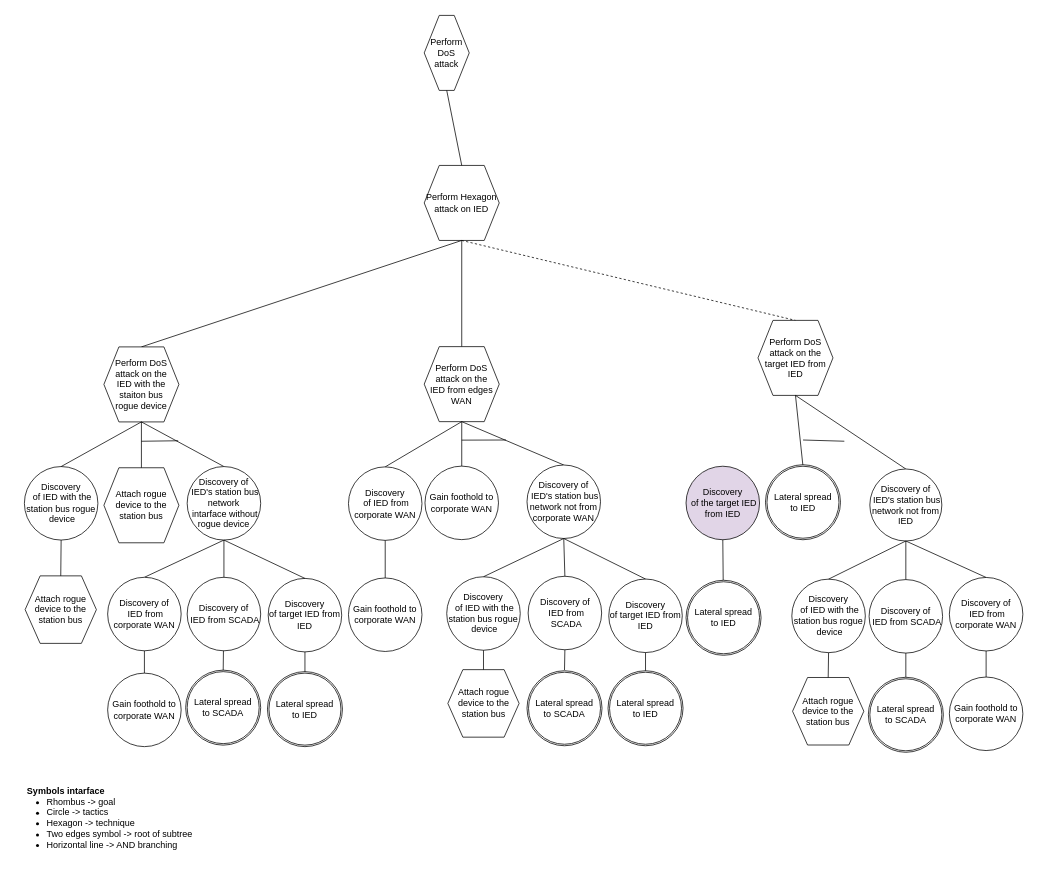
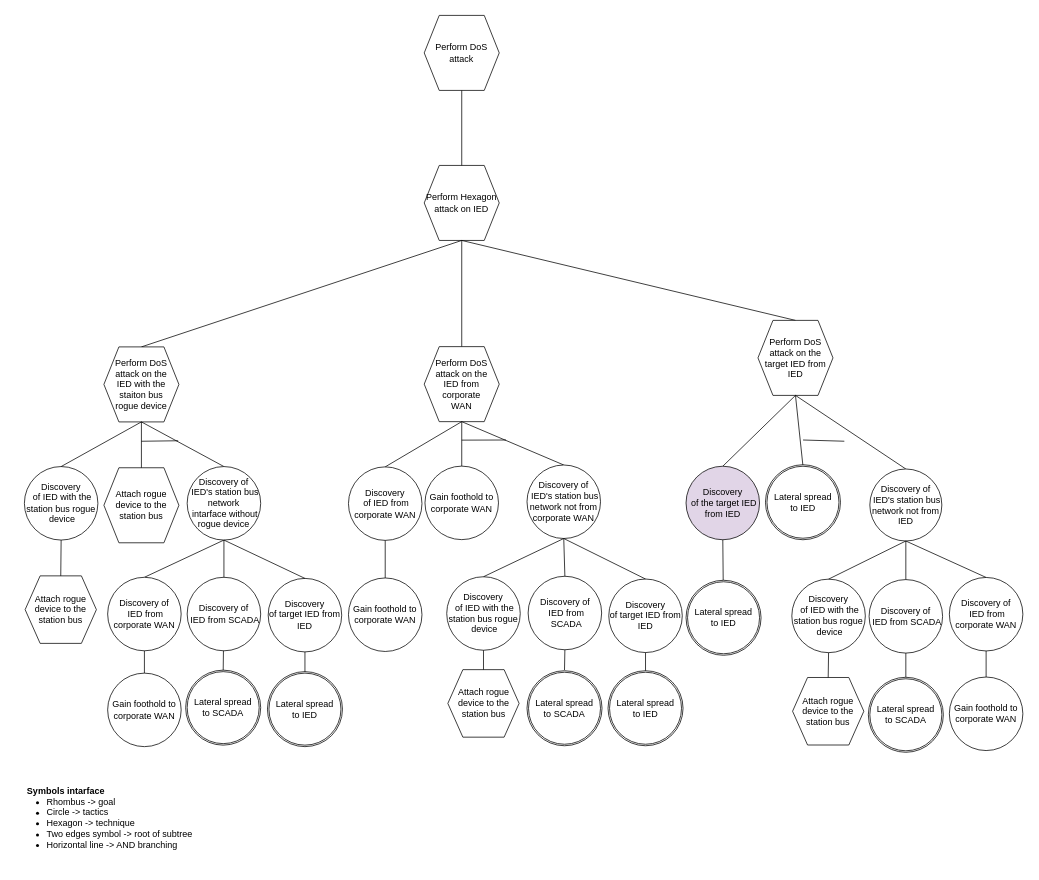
node "Perform DoS attack": size 45x75 -> 75x75
edge "Perform Hexagon attack on IED" -- "Perform DoS attack on the target IED from IED": style dashed -> solid
node "Perform DoS attack on the IED from edges WAN": label "Perform DoS attack on the IED from edges WAN" -> "Perform DoS attack on the IED from corporate WAN"
edge "Perform DoS attack on the target IED from IED" -- "Discovery of the target IED from IED": added
